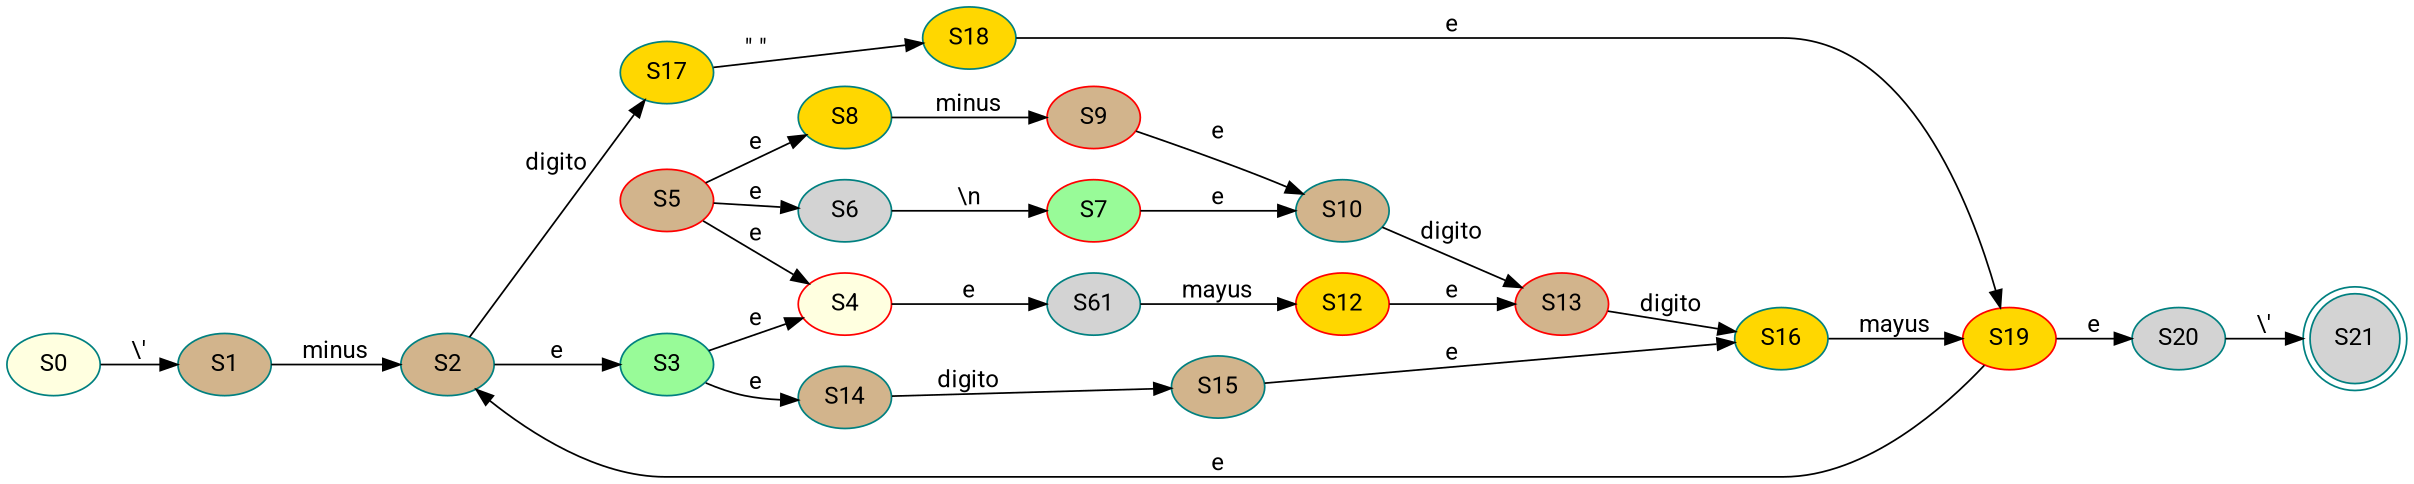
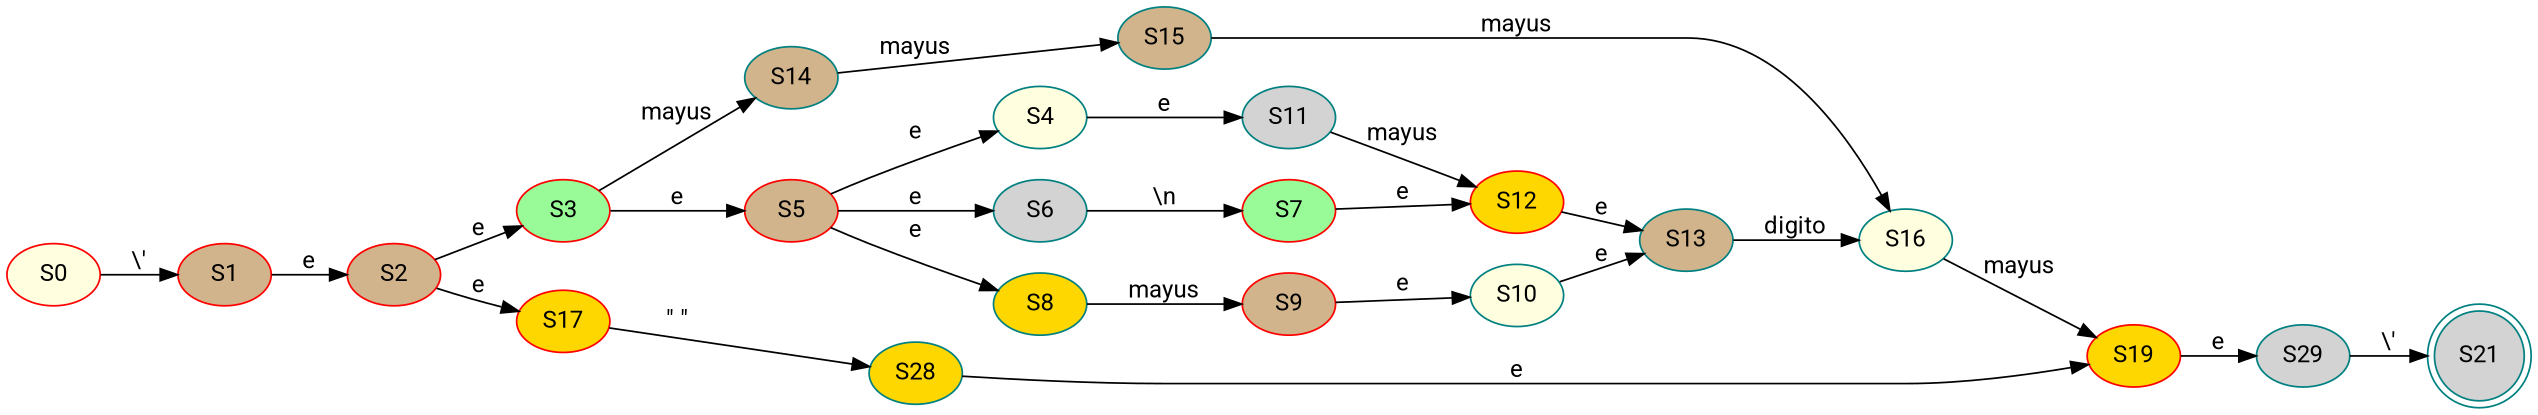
node "S18": label "S18" -> "S28"
node "S17": color teal -> red
edge "S8" -> "S9": label "minus" -> "mayus"
edge "S2" -> "S17": label "digito" -> "e"
edge "S7" -> "S10": now "S7" -> "S12"
node "S10": fillcolor tan -> lightyellow
edge "S10" -> "S13": label "digito" -> "e"
node "S4": color red -> teal
node "S61": label "S61" -> "S11"
node "S13": color red -> teal
edge "S3" -> "S4": now "S3" -> "S5"
node "S16": fillcolor gold -> lightyellow
node "S20": label "S20" -> "S29"
edge "S1" -> "S2": label "minus" -> "e"
edge "S15" -> "S16": label "e" -> "mayus"
node "S0": color teal -> red
node "S1": color teal -> red
node "S2": color teal -> red
node "S3": color teal -> red
edge "S14" -> "S15": label "digito" -> "mayus"
edge "S3" -> "S14": label "e" -> "mayus"
edge "S19" -> "S2": removed, label "e"
